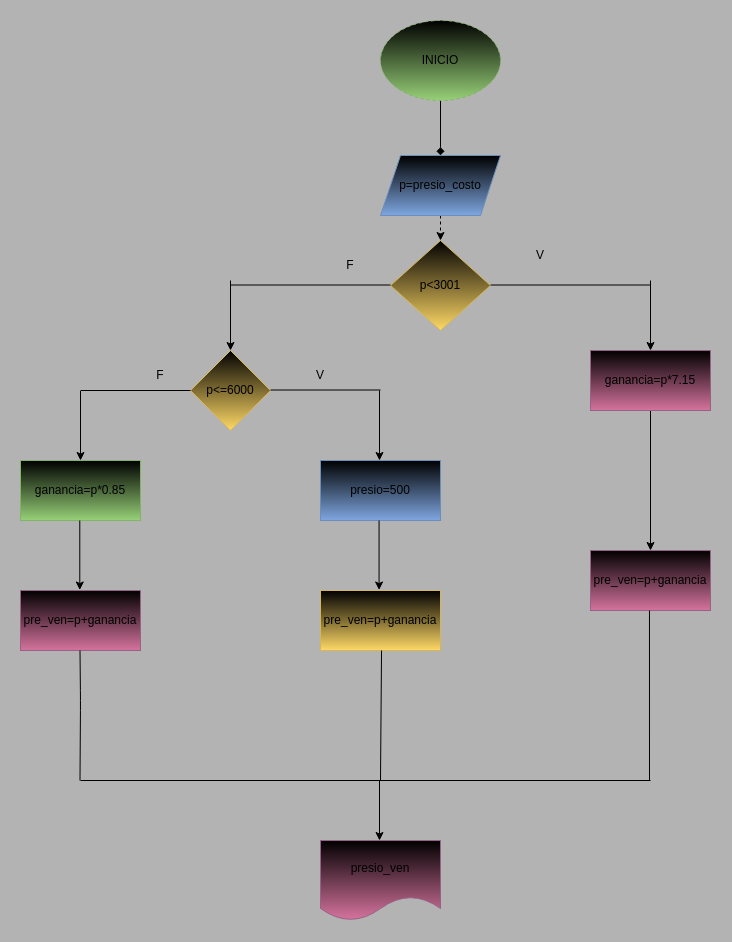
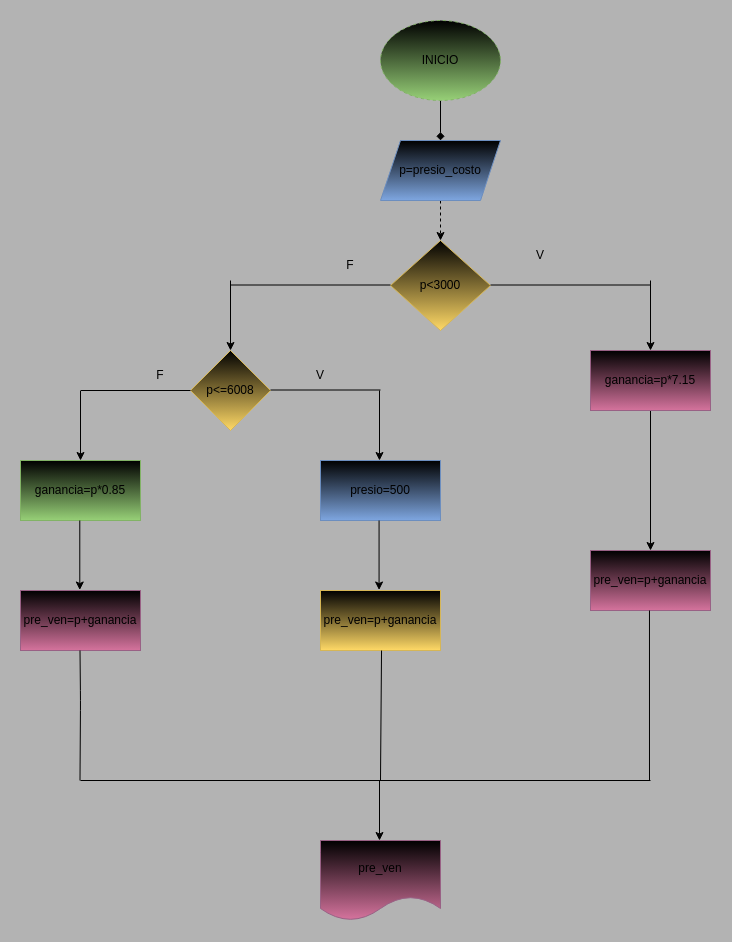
node "p=presio_costo": moved (441, 186) -> (441, 171)
node "p<3001": label "p<3001" -> "p<3000"
node "p<=6000": label "p<=6000" -> "p<=6008"
node "presio_ven": label "presio_ven" -> "pre_ven"
